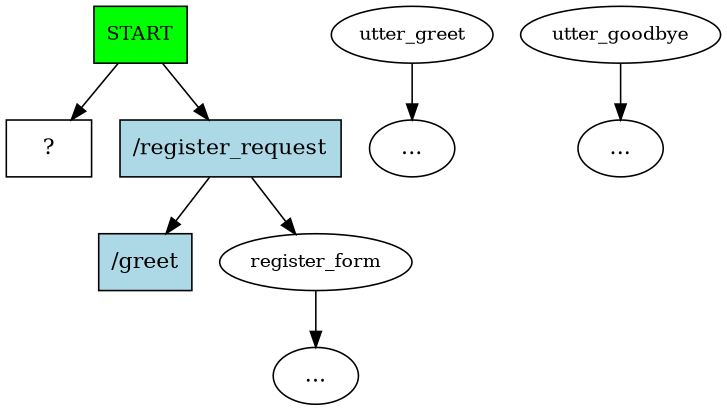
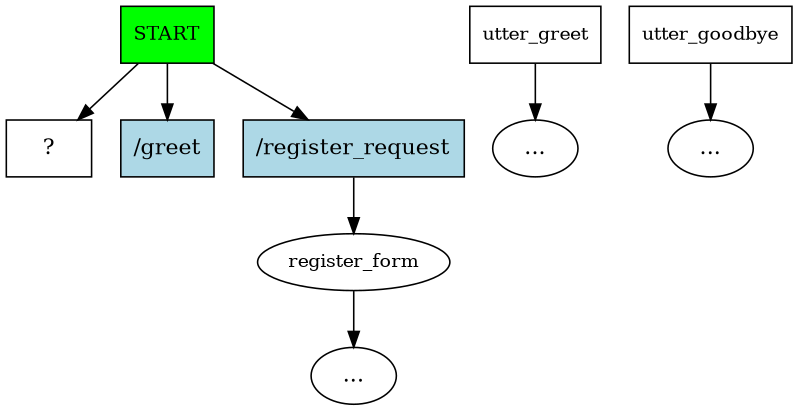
node "utter_greet": shape ellipse -> box
node "utter_goodbye": shape ellipse -> box
edge "/register_request" -> "/greet": now "START" -> "/greet"
